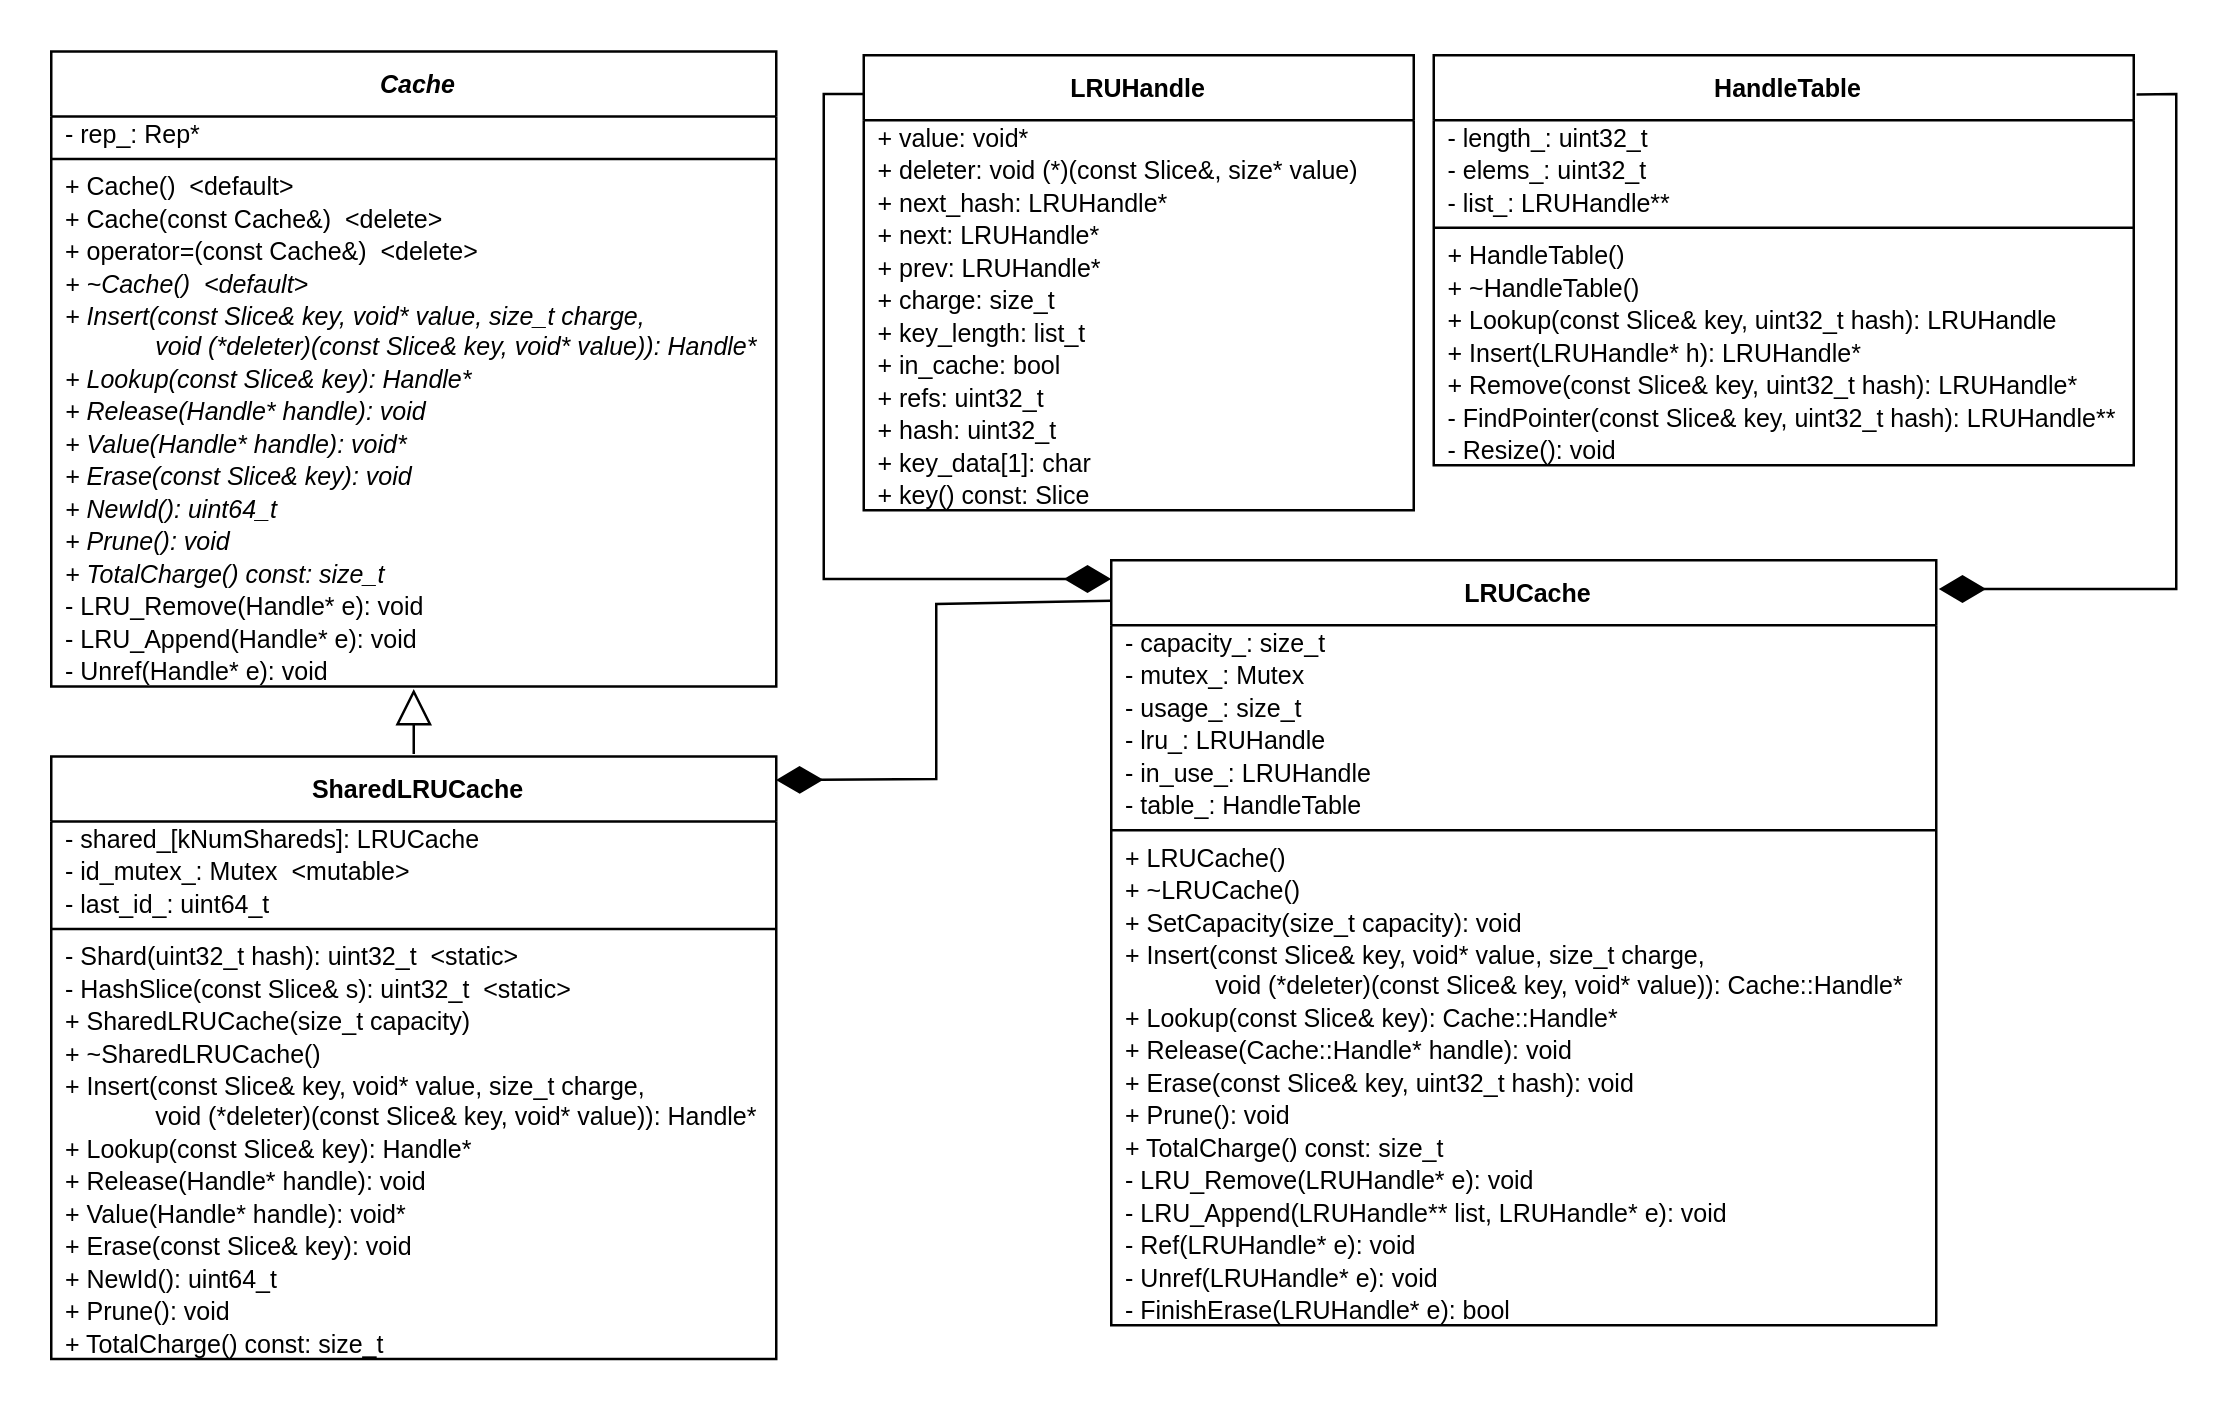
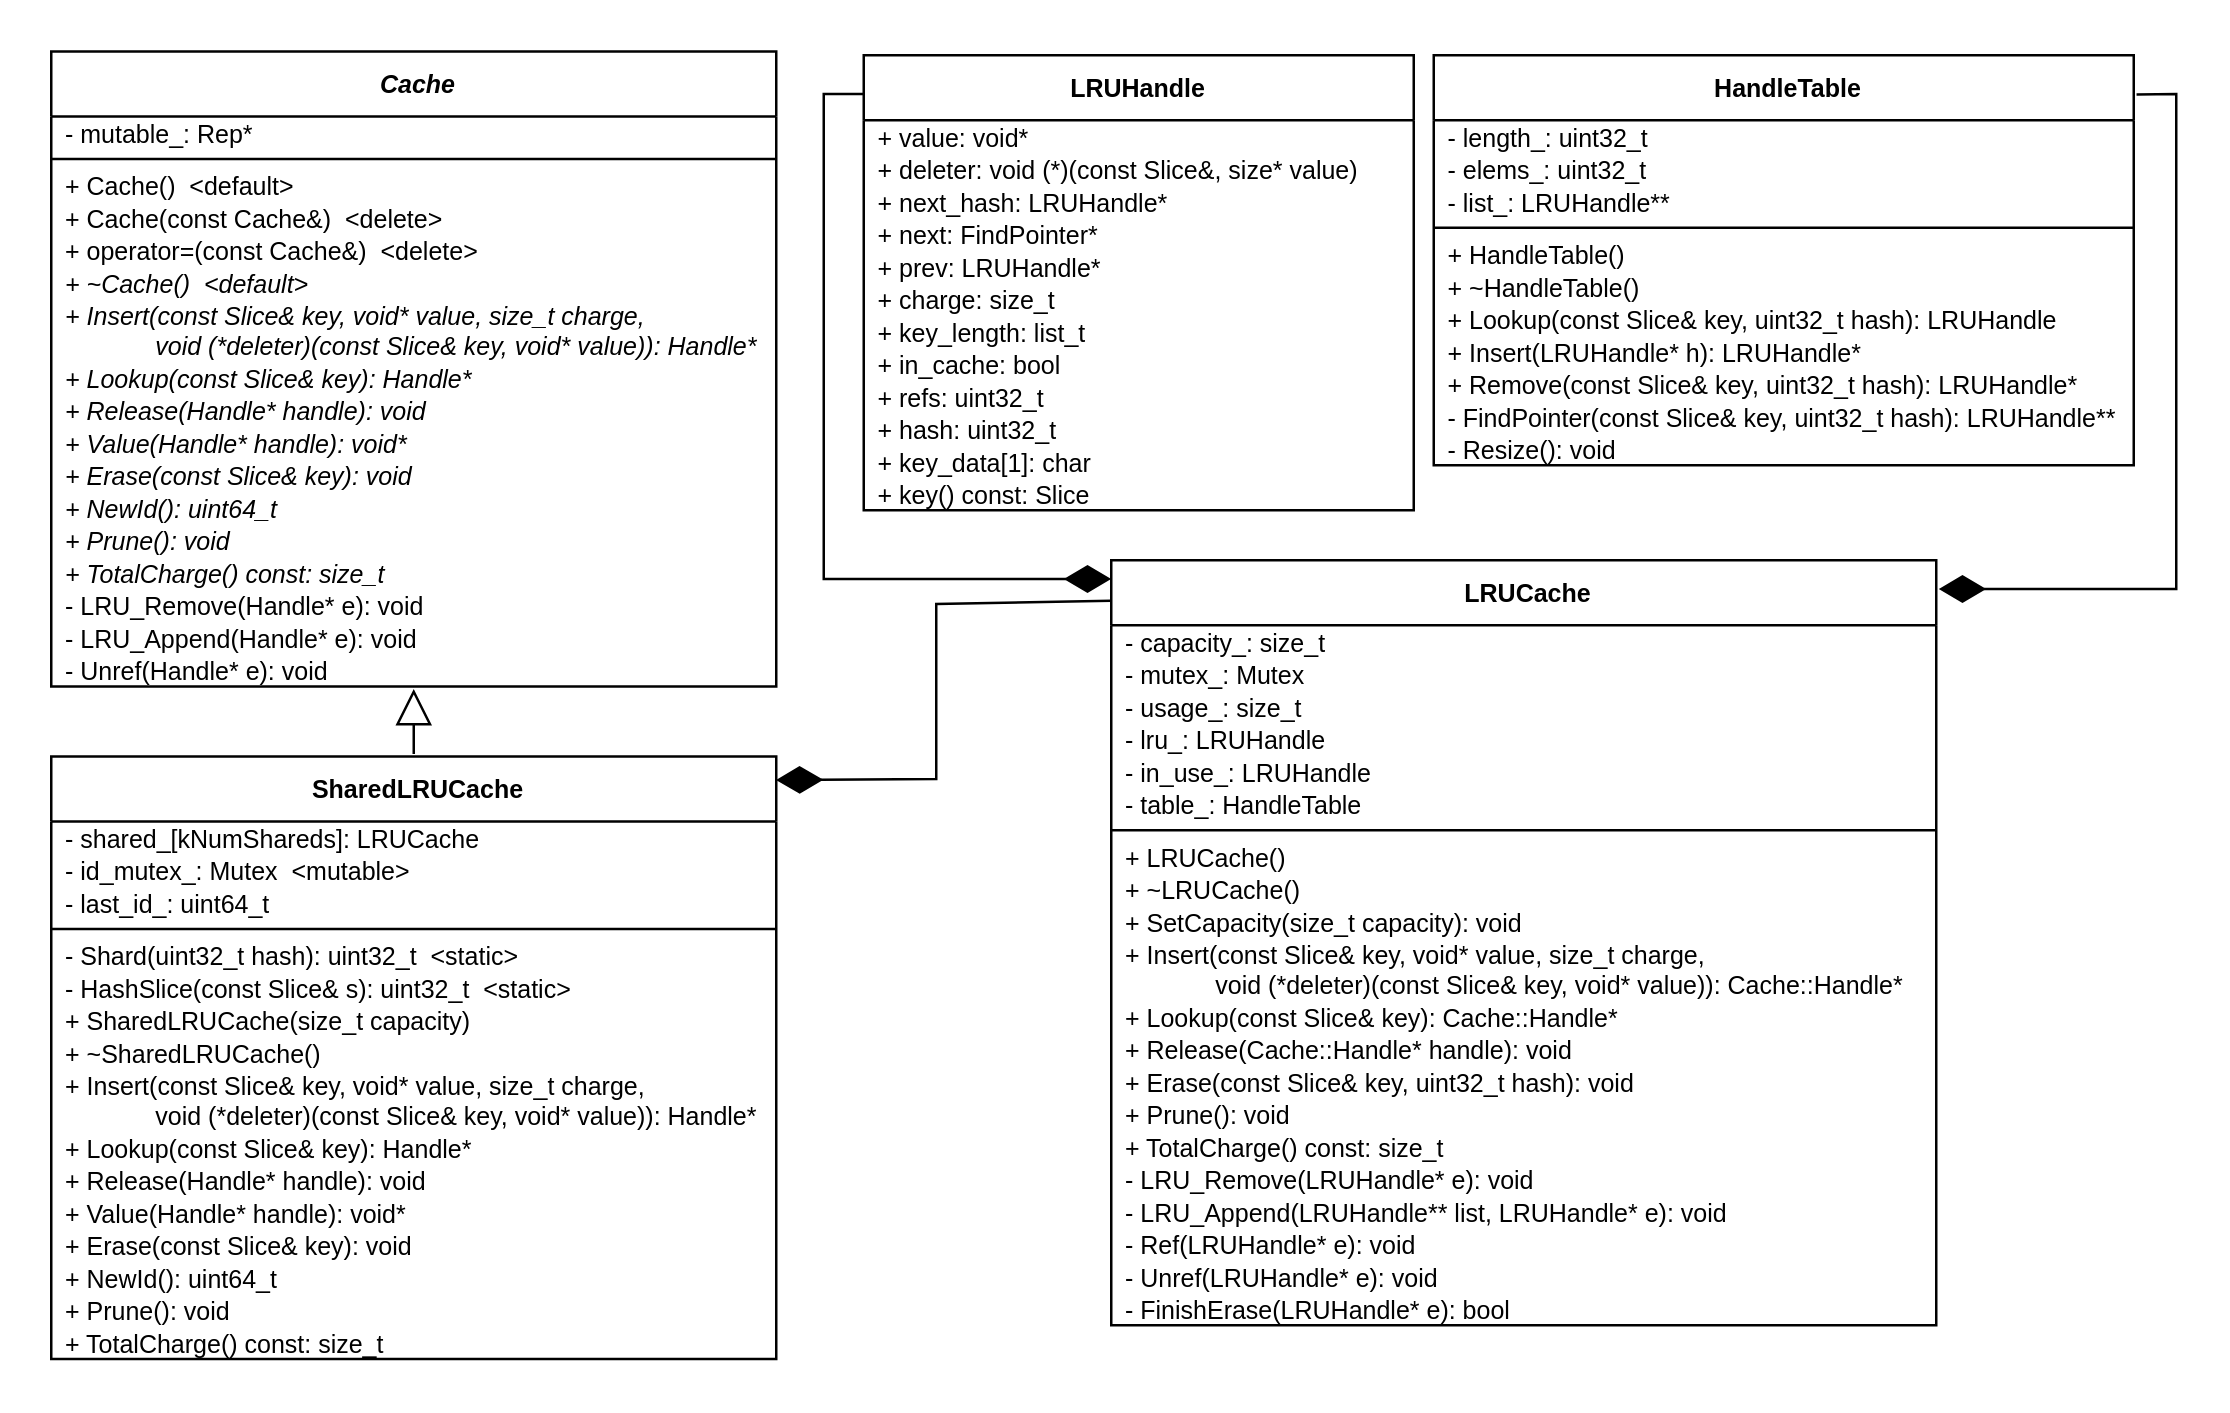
node "- rep_: Rep*": label "- rep_: Rep*" -> "- mutable_: Rep*"
node "+ next: LRUHandle*": label "+ next: LRUHandle*" -> "+ next: FindPointer*"
